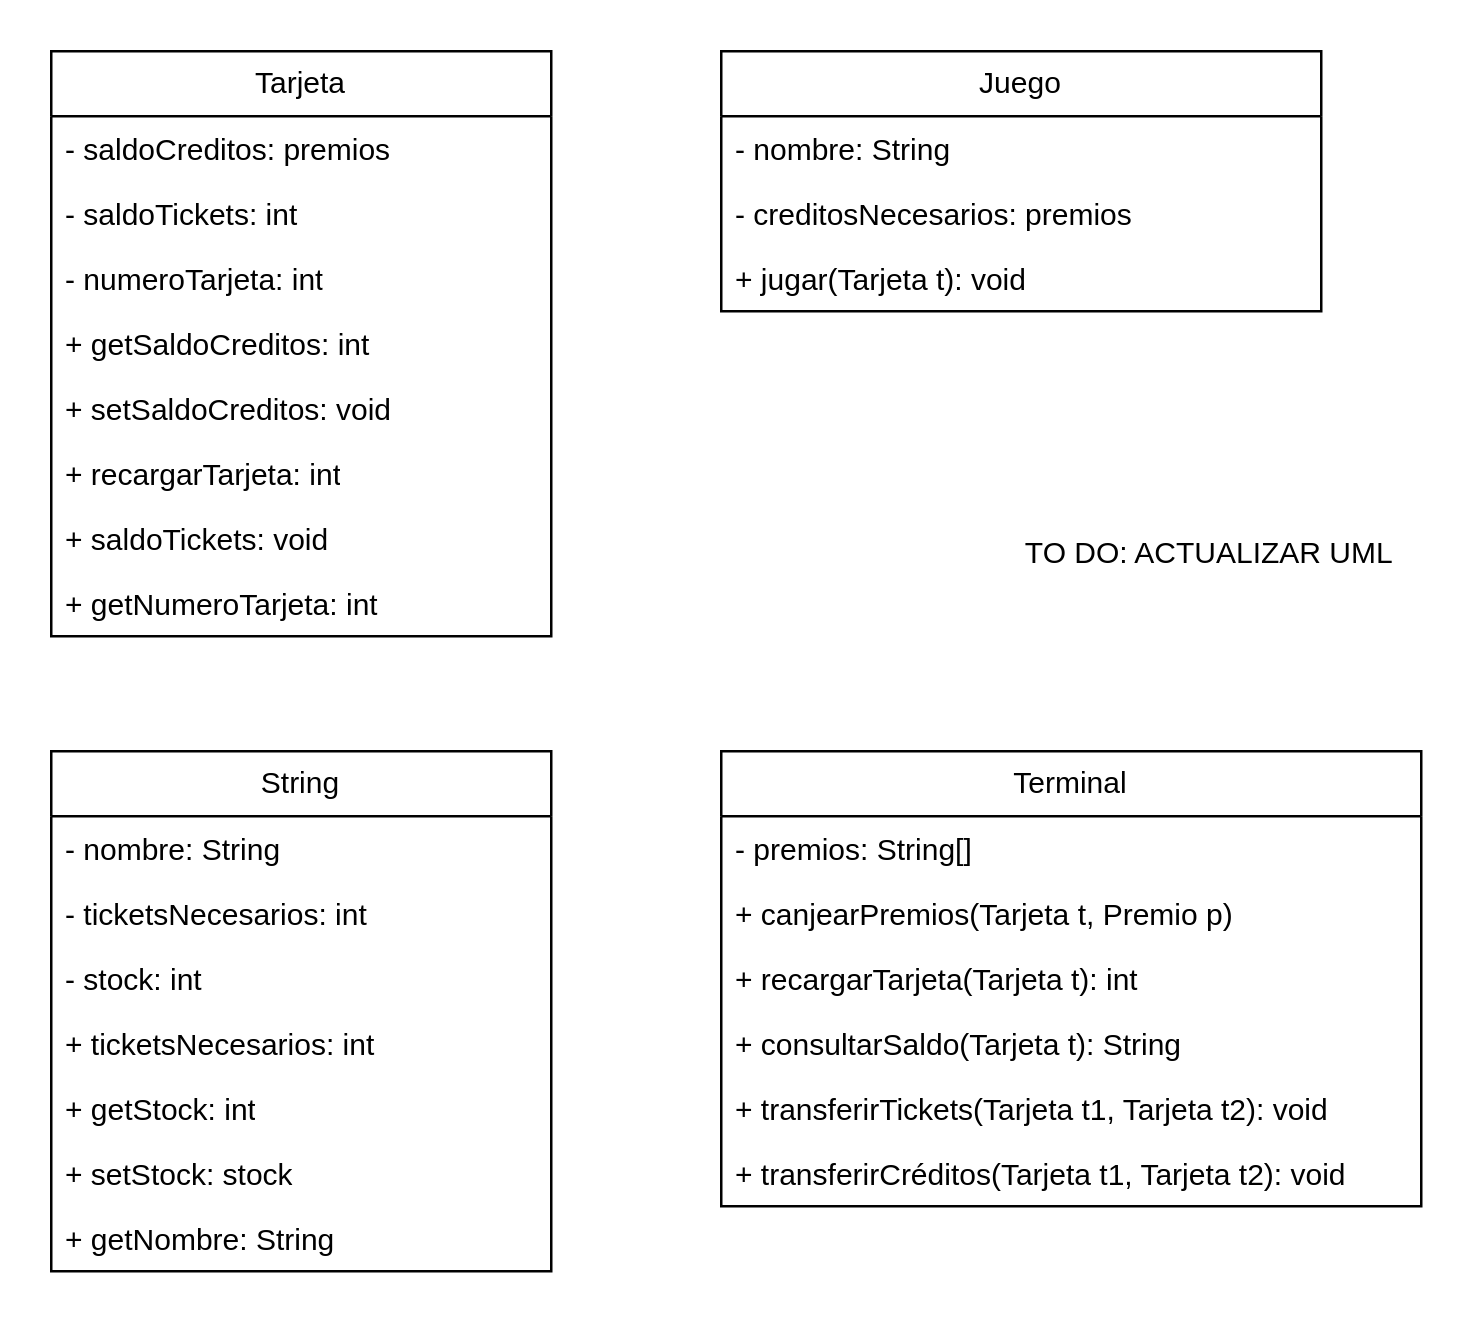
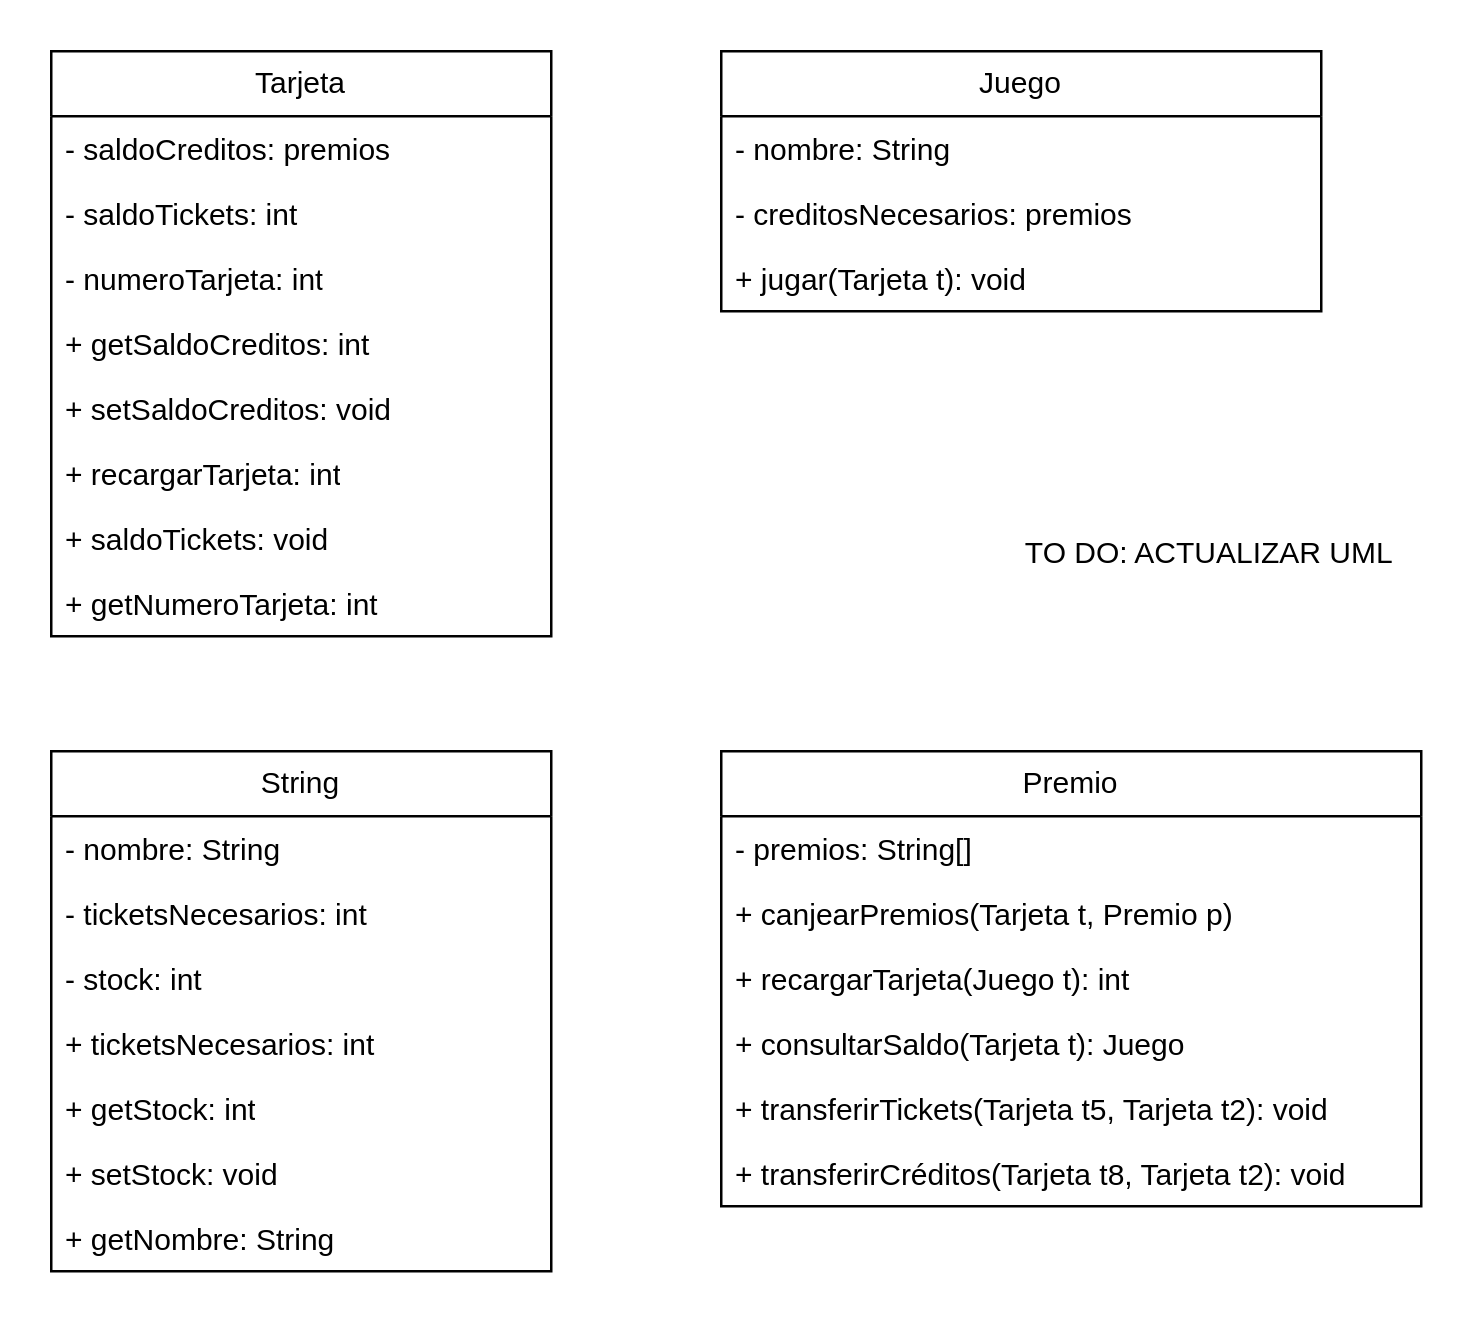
node "Terminal": label "Terminal" -> "Premio"
node "+ recargarTarjeta(Tarjeta t): int": label "+ recargarTarjeta(Tarjeta t): int" -> "+ recargarTarjeta(Juego t): int"
node "+ consultarSaldo(Tarjeta t): String": label "+ consultarSaldo(Tarjeta t): String" -> "+ consultarSaldo(Tarjeta t): Juego"
node "+ transferirTickets(Tarjeta t1, Tarjeta t2): void": label "+ transferirTickets(Tarjeta t1, Tarjeta t2): void" -> "+ transferirTickets(Tarjeta t5, Tarjeta t2): void"
node "+ setStock: stock": label "+ setStock: stock" -> "+ setStock: void"
node "+ transferirCréditos(Tarjeta t1, Tarjeta t2): void": label "+ transferirCréditos(Tarjeta t1, Tarjeta t2): void" -> "+ transferirCréditos(Tarjeta t8, Tarjeta t2): void"
